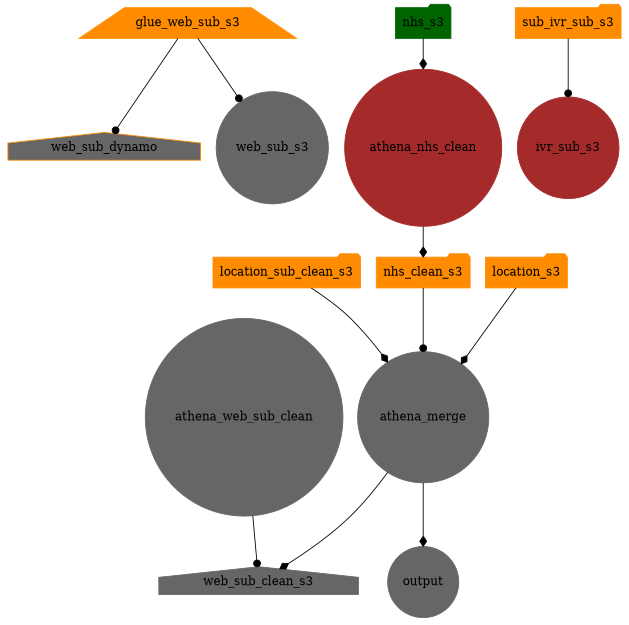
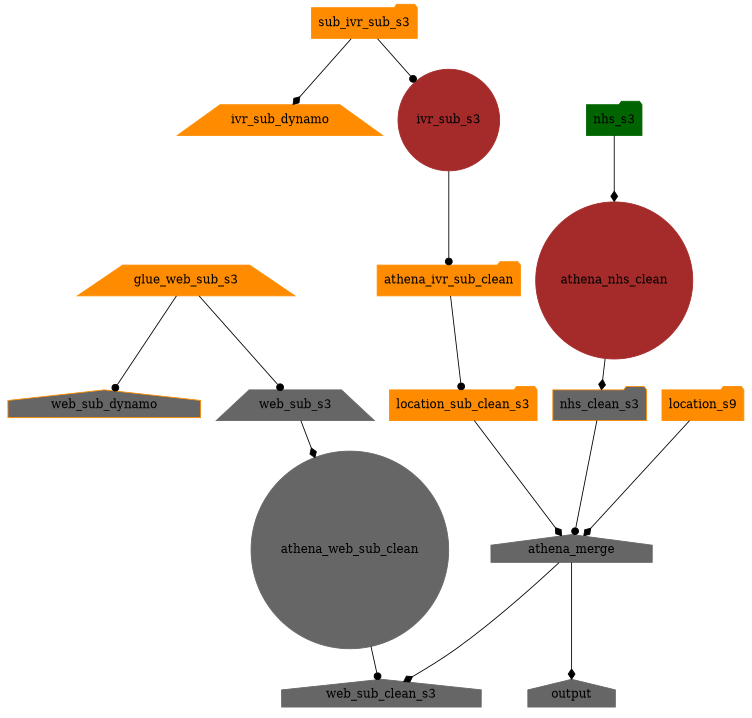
node "ivr_sub_dynamo": added
node "web_sub_s3": shape circle -> trapezium
node "nhs_clean_s3": fillcolor darkorange -> gray40
node "location_s3": label "location_s3" -> "location_s9"
node "athena_ivr_sub_clean": added
node "athena_merge": shape circle -> house
edge "web_sub_s3" -> "athena_web_sub_clean": added
node "output": shape circle -> house
